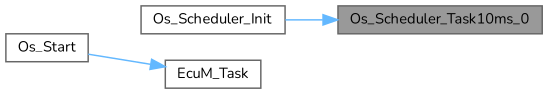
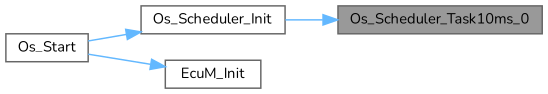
edge "Os_Start" -> "Os_Scheduler_Init": added
node "EcuM_Task": label "EcuM_Task" -> "EcuM_Init"
